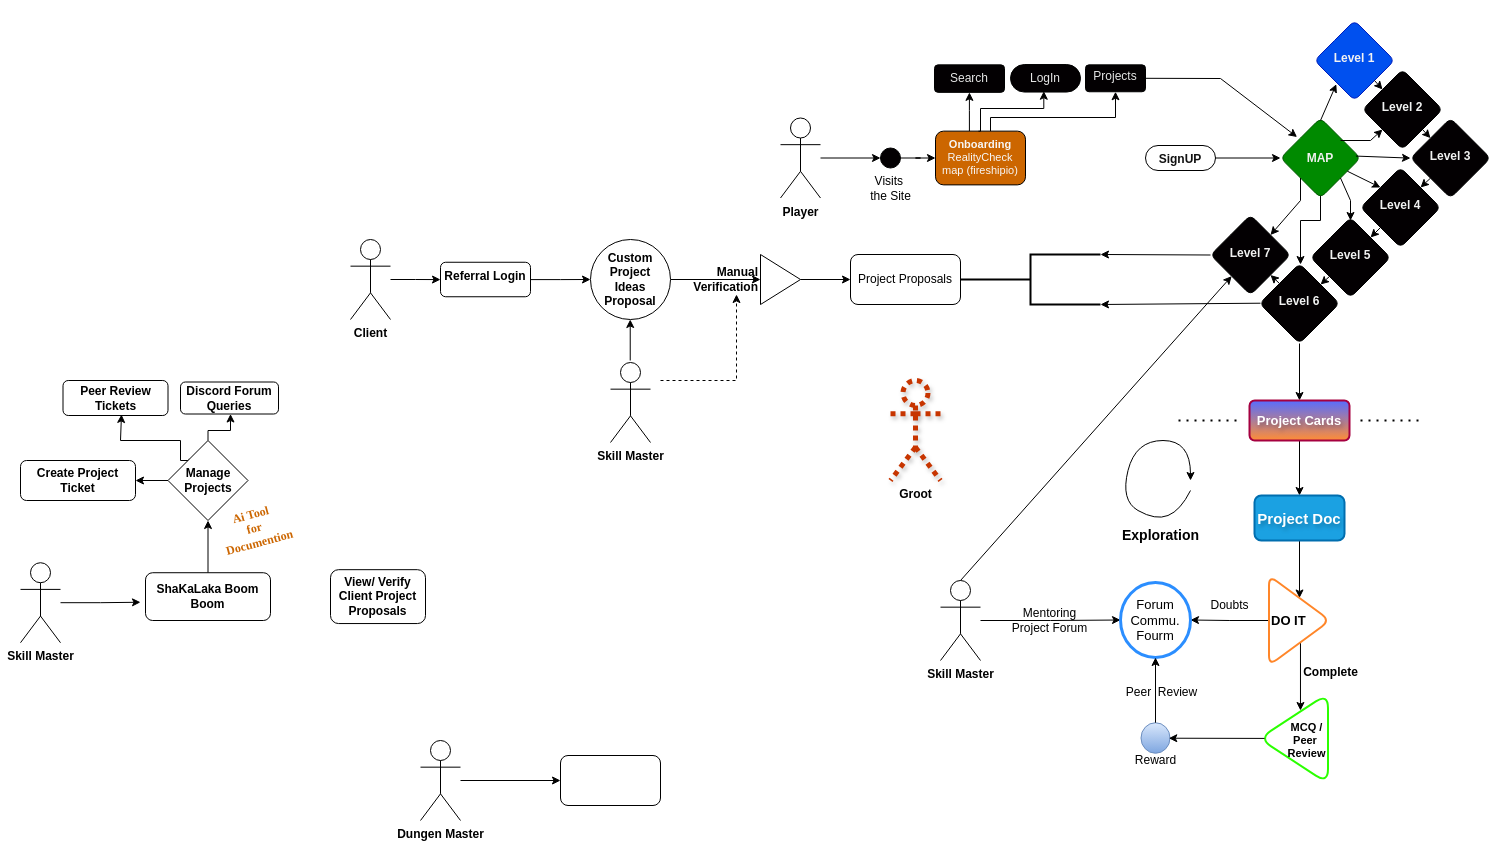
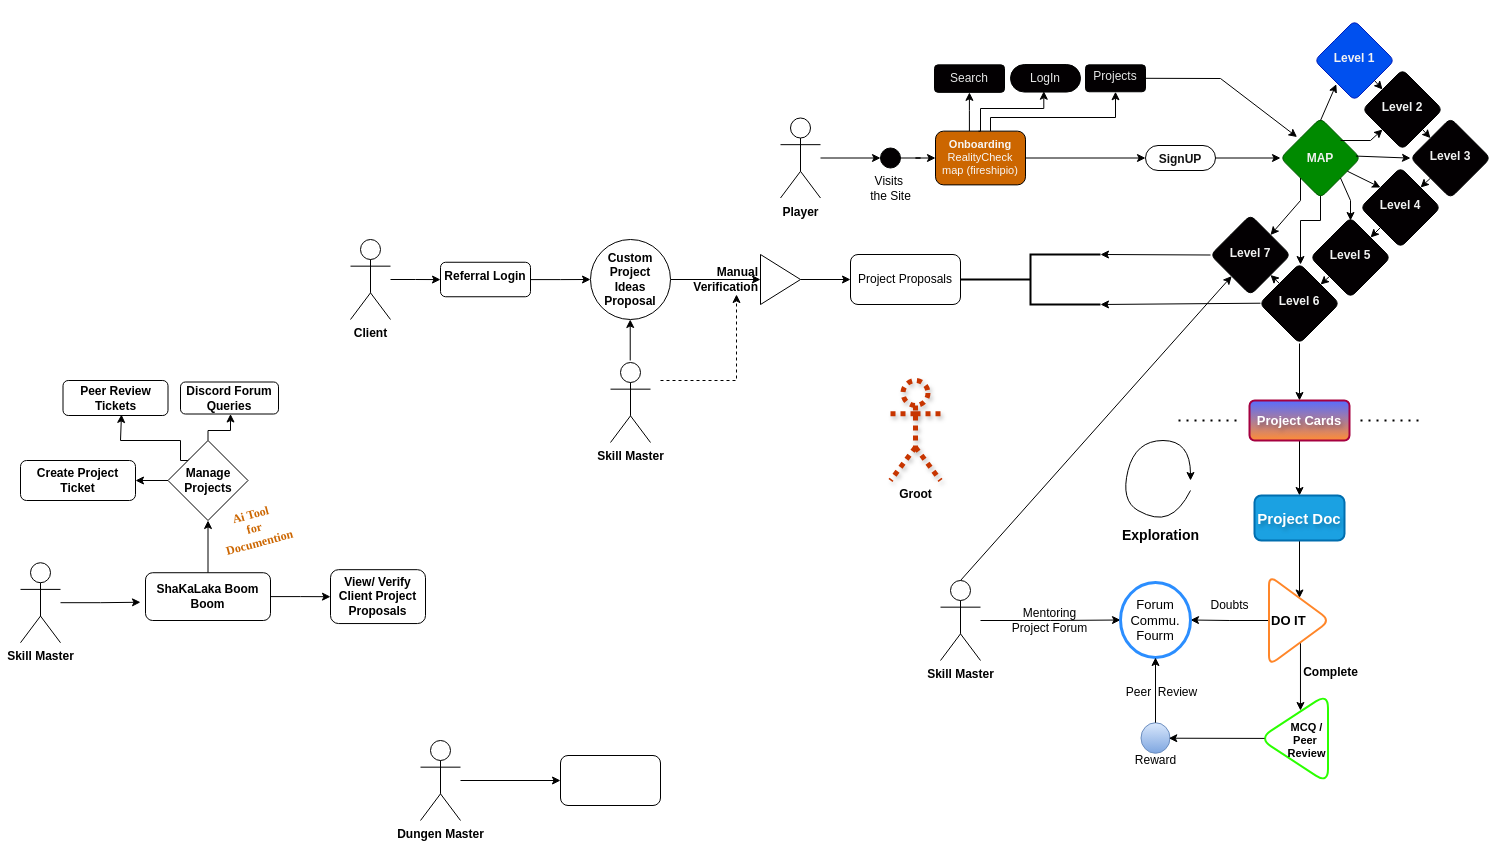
edge "Onboarding RealityCheck map (fireshipio)" -> "SignUP": added
edge "ShaKaLaka Boom Boom" -> "View/ Verify Client Project Proposals": added
